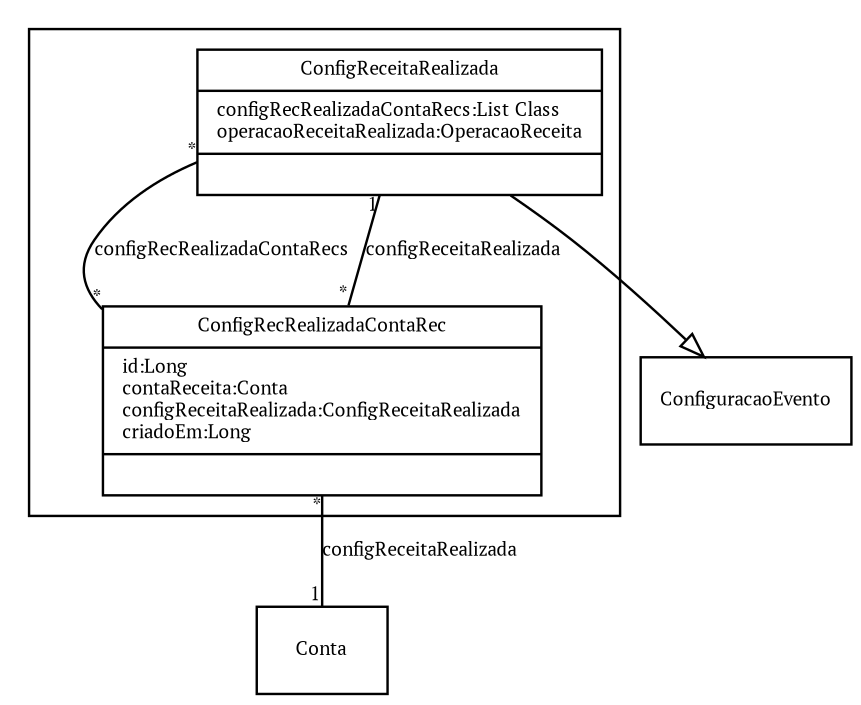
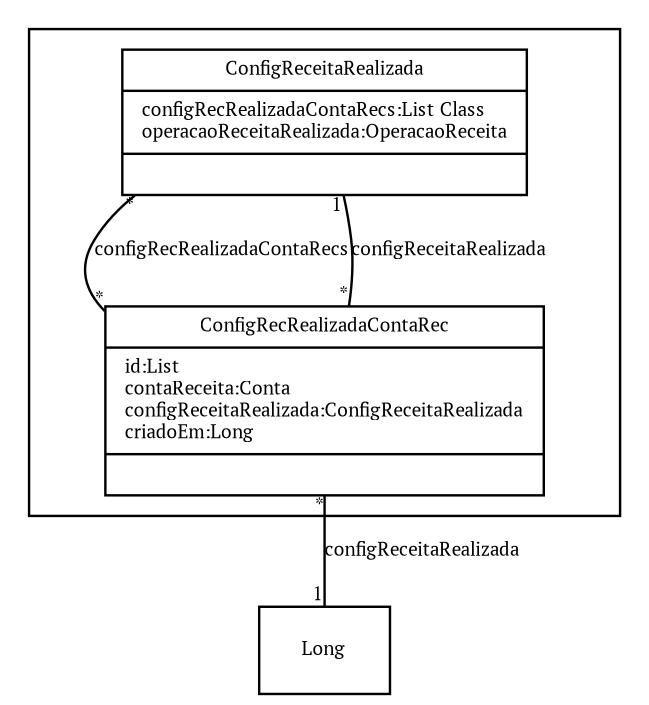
node "ConfigRecRealizadaContaRec": text "id:Long" -> "id:List"
node "ConfiguracaoEvento": removed
node "Conta": label "Conta" -> "Long"
